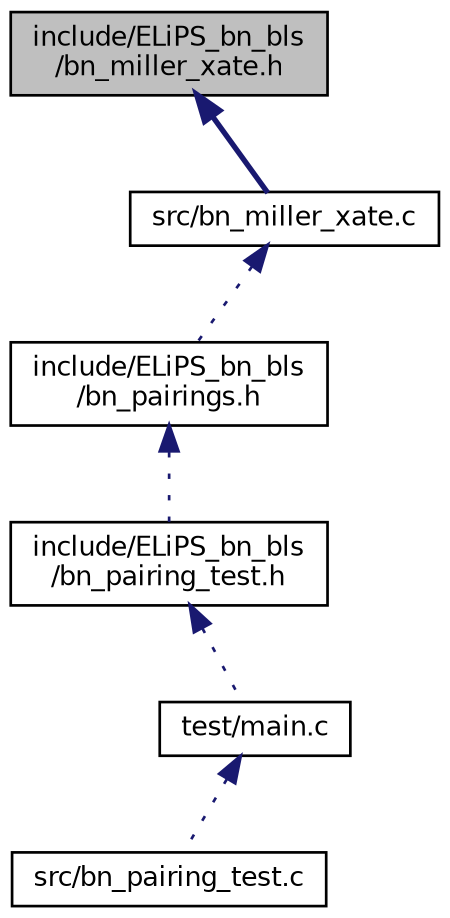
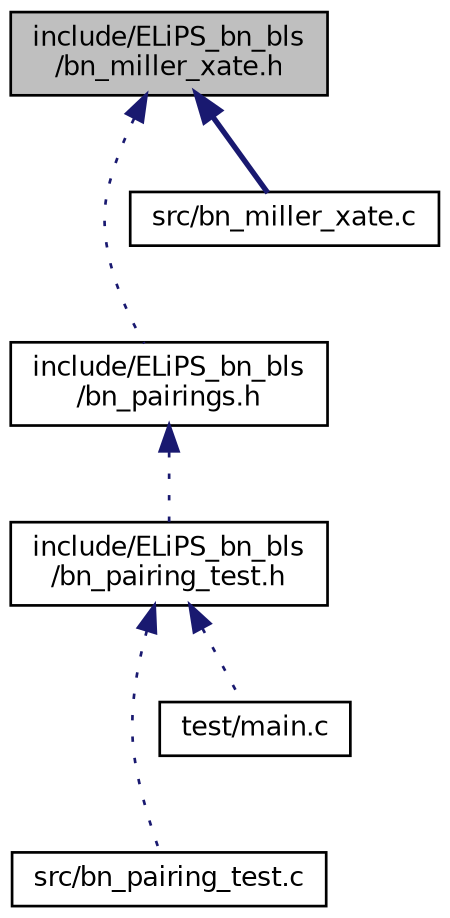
edge "include/ELiPS_bn_bls /bn_pairings.h" -> "src/bn_miller_xate.c": now "include/ELiPS_bn_bls /bn_pairings.h" -> "include/ELiPS_bn_bls /bn_miller_xate.h"
edge "src/bn_pairing_test.c" -> "test/main.c": now "src/bn_pairing_test.c" -> "include/ELiPS_bn_bls /bn_pairing_test.h"
